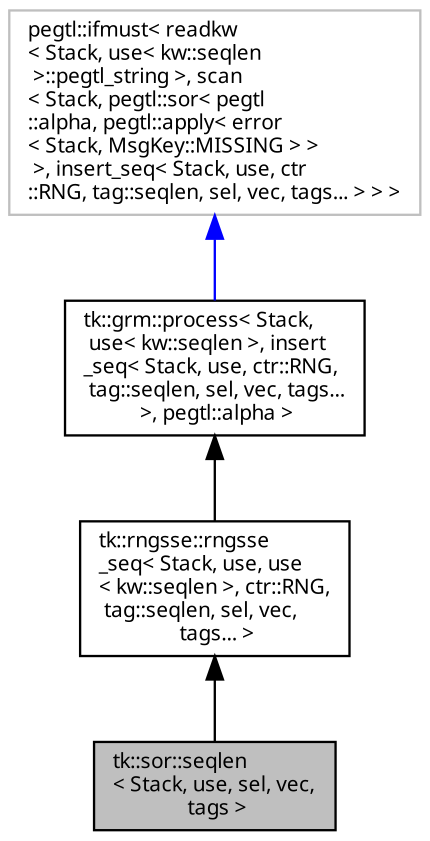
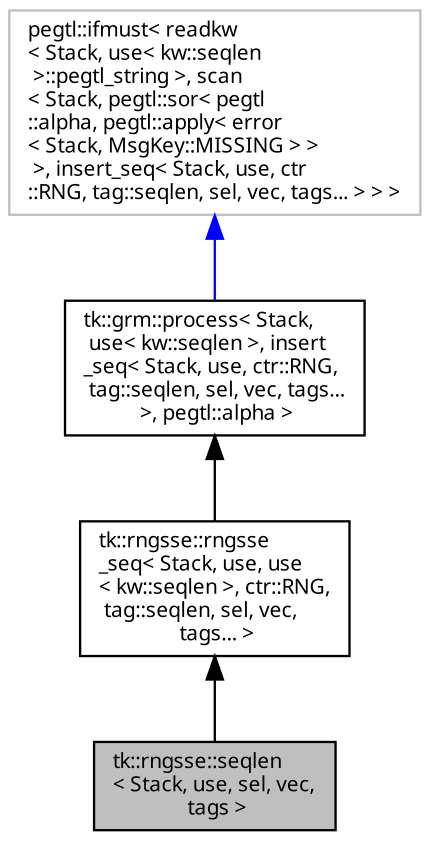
node "tk::sor::seqlen < Stack, use, sel, vec, tags >": label "tk::sor::seqlen < Stack, use, sel, vec, tags >" -> "tk::rngsse::seqlen < Stack, use, sel, vec, tags >"
